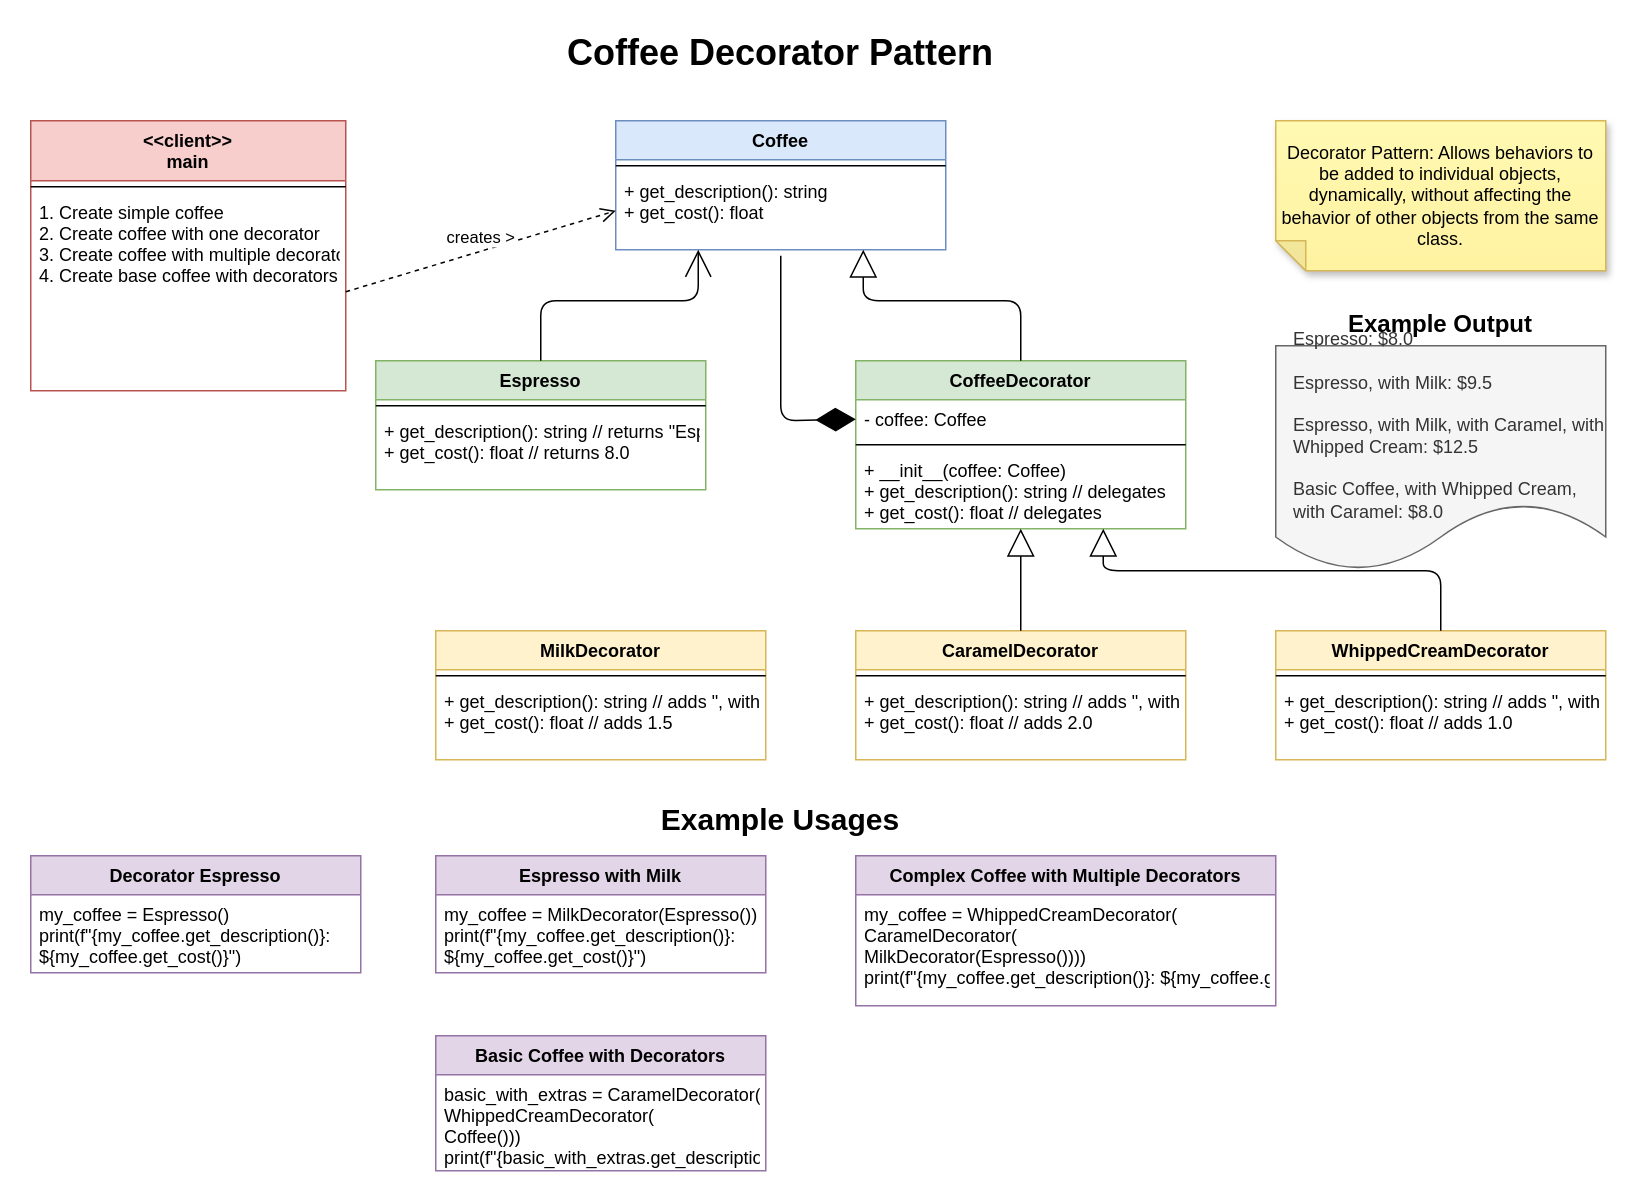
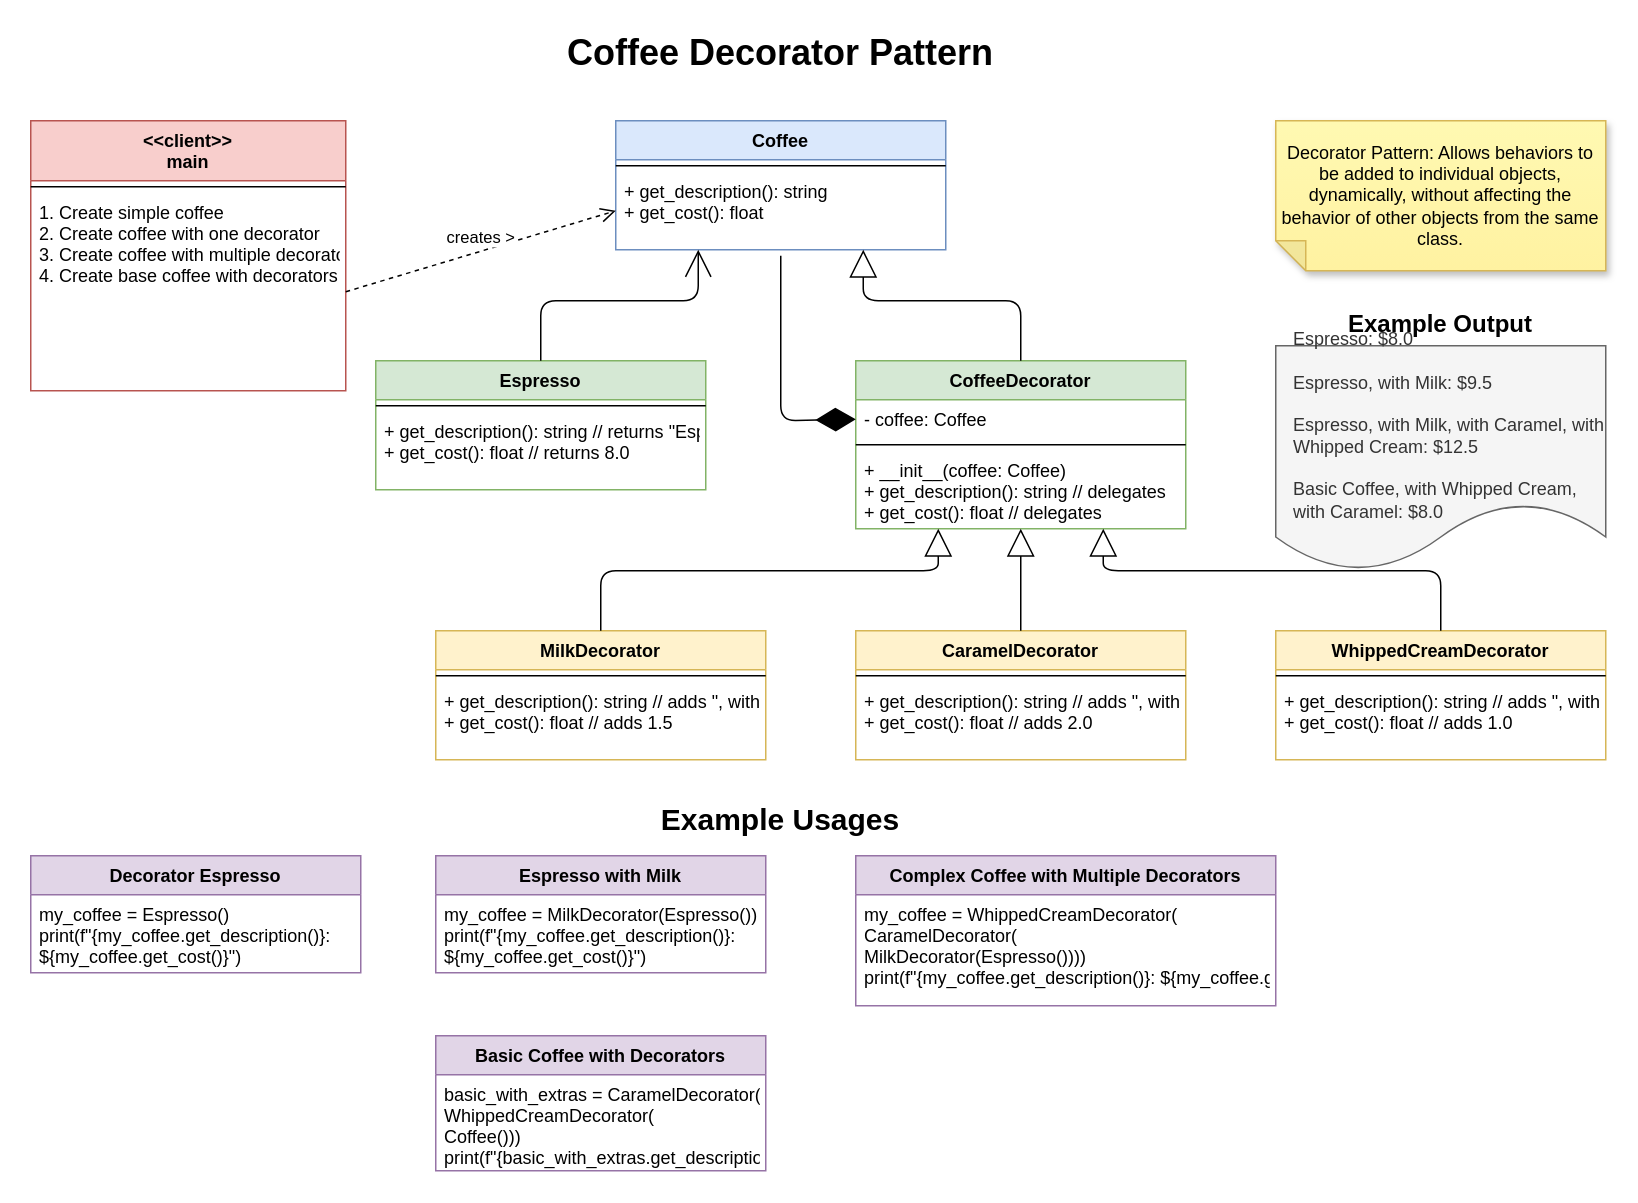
edge "MilkDecorator" -> "CoffeeDecorator": added
